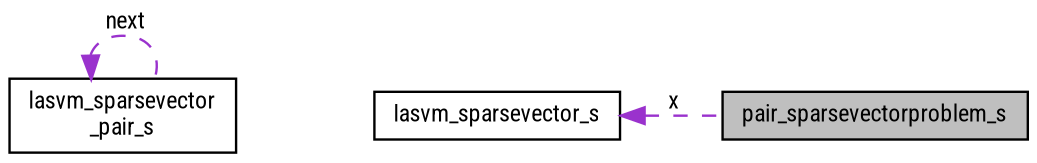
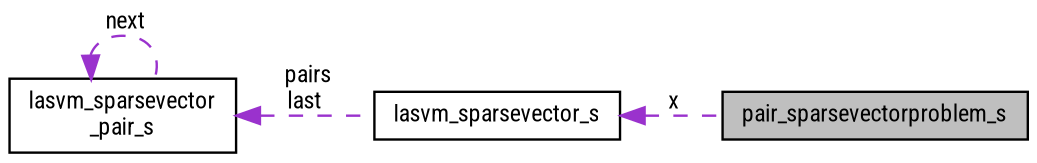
edge "lasvm_sparsevector_s" -> "lasvm_sparsevector _pair_s": added, label "pairs last"
